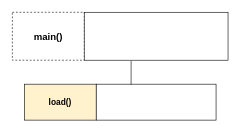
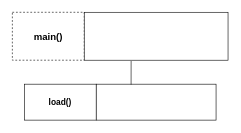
node "load()": fillcolor #fff2cc -> #ffffff
